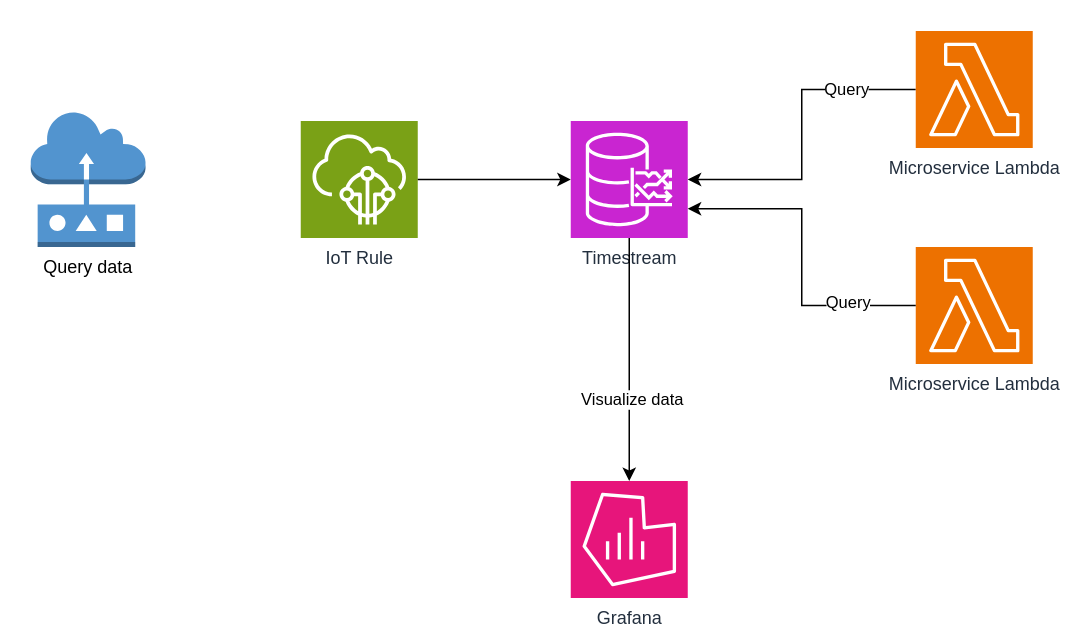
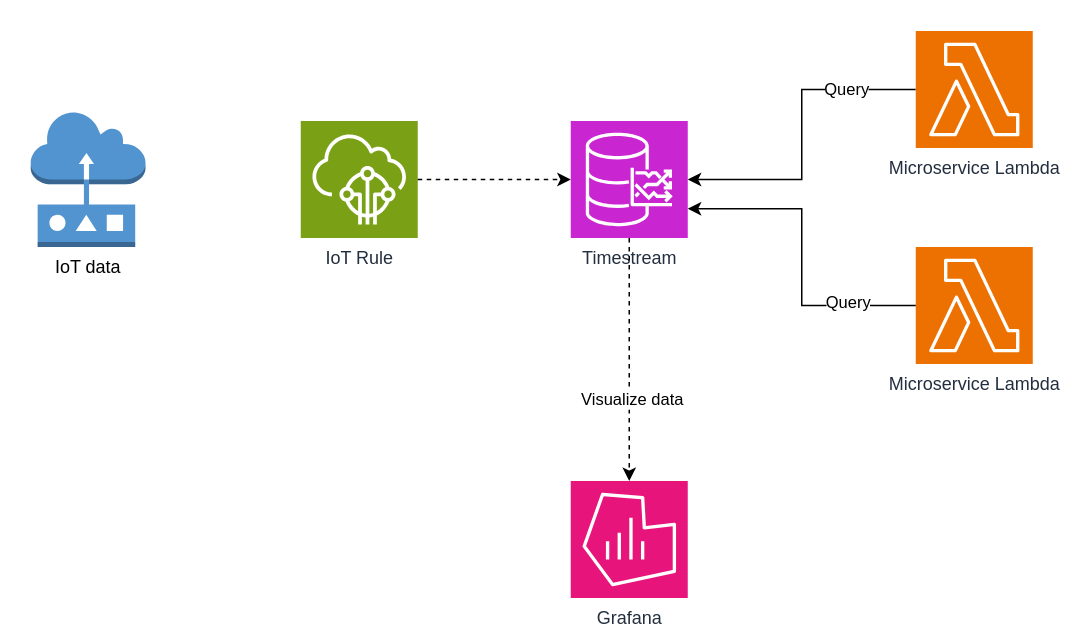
edge "IoT Rule" -> "Timestream": style solid -> dashed
node "Query data": label "Query data" -> "IoT data"
edge "Timestream" -> "Grafana": style solid -> dashed
